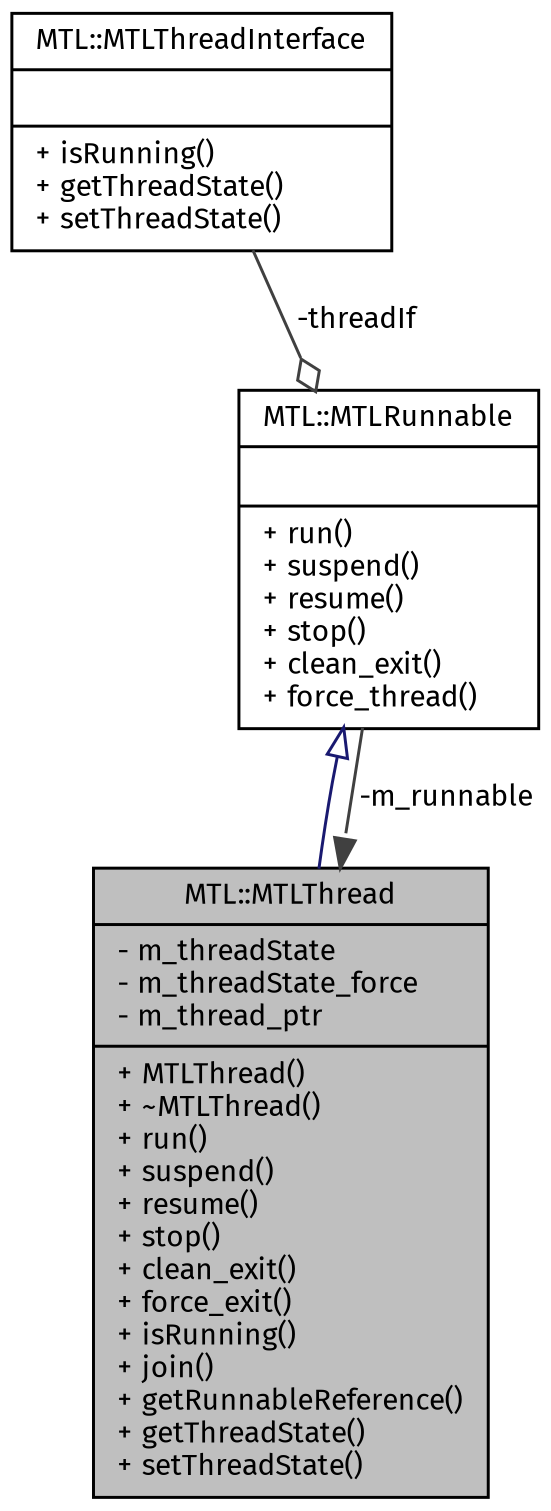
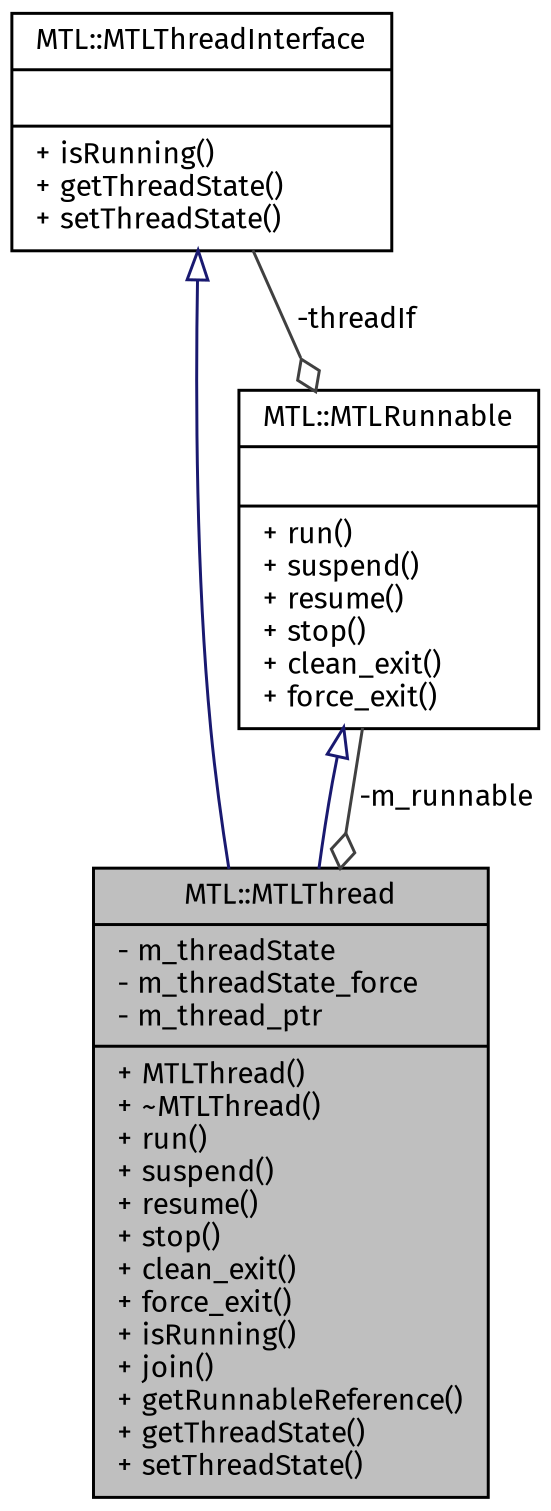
edge "MTL::MTLThread" -> "MTL::MTLThreadInterface": added
node "MTL::MTLRunnable": text "+ force_thread()" -> "+ force_exit()"
edge "MTL::MTLRunnable" -> "MTL::MTLThread": arrowhead normal -> odiamond
